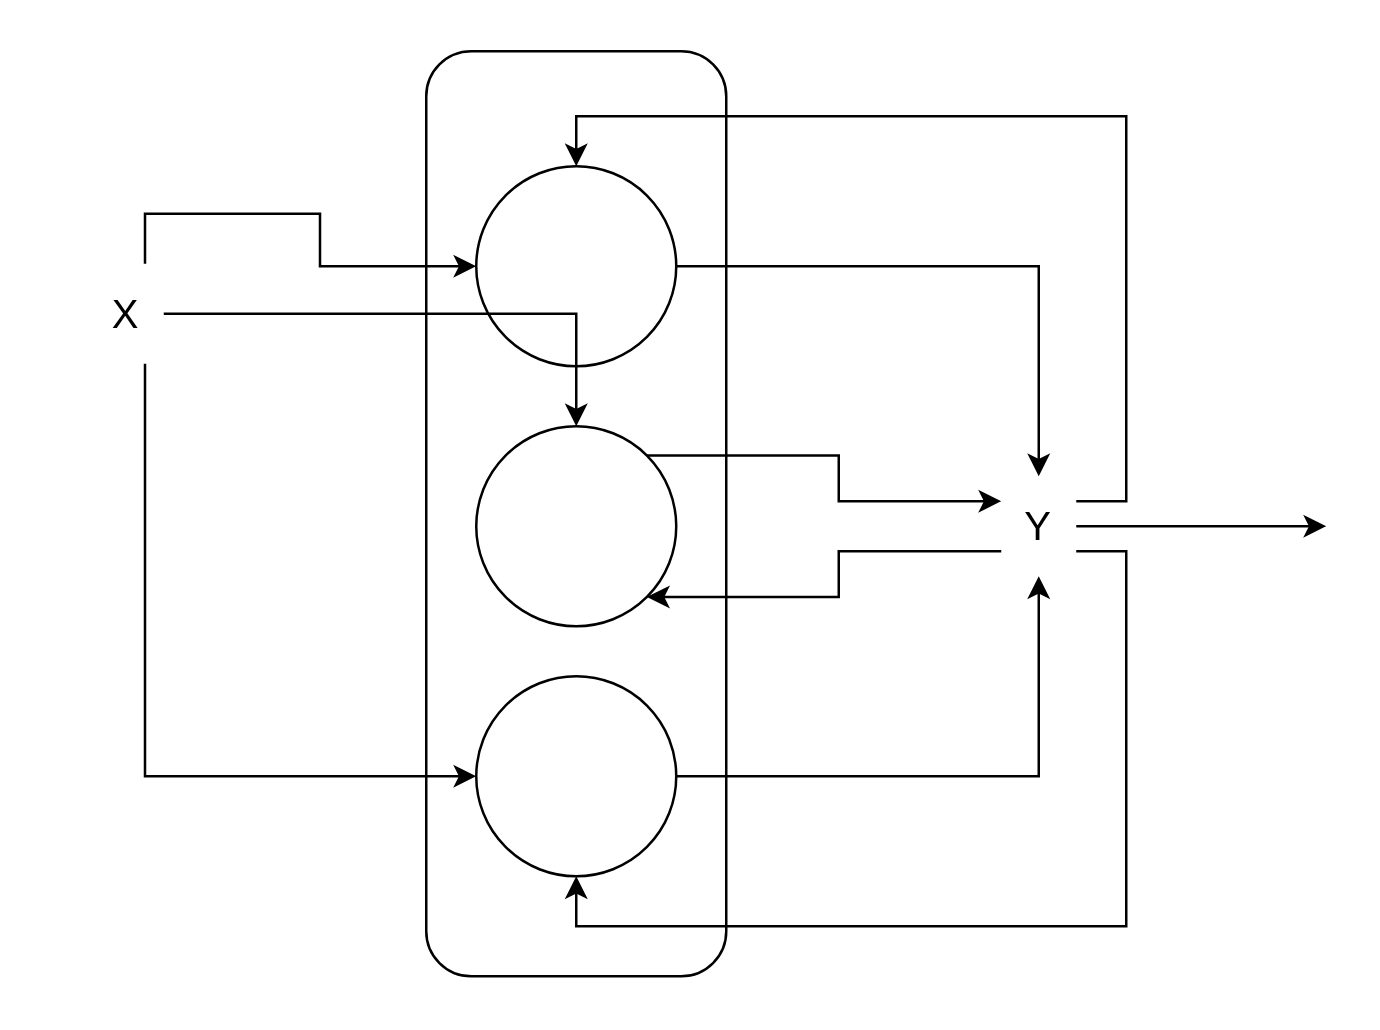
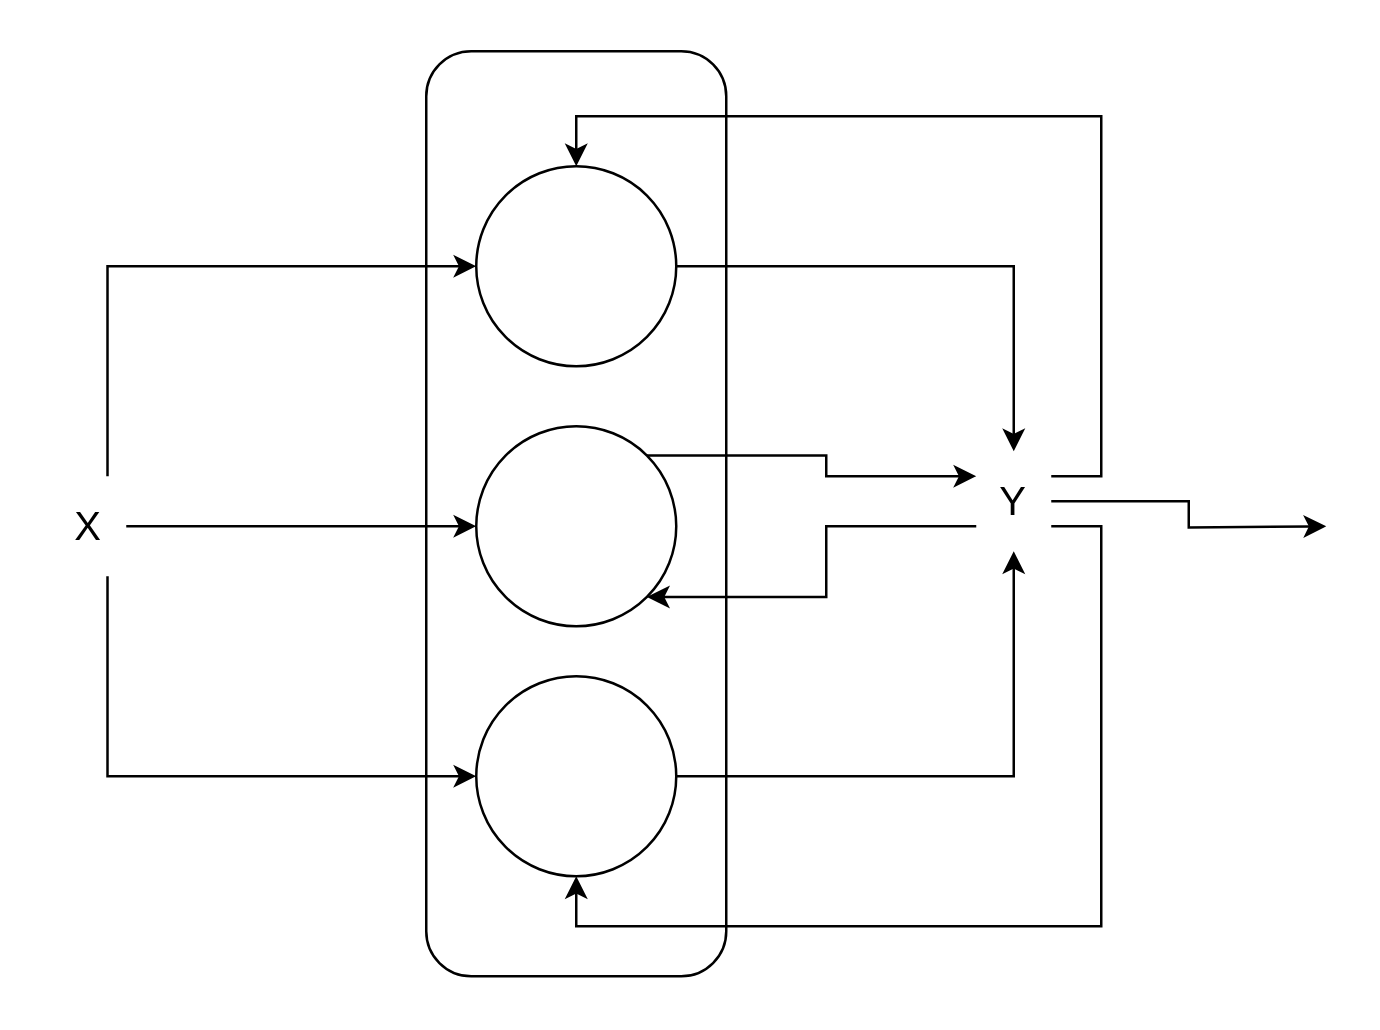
node "X": moved (126, 314) -> (89, 526)
node "Y": moved (1039, 526) -> (1014, 501)
